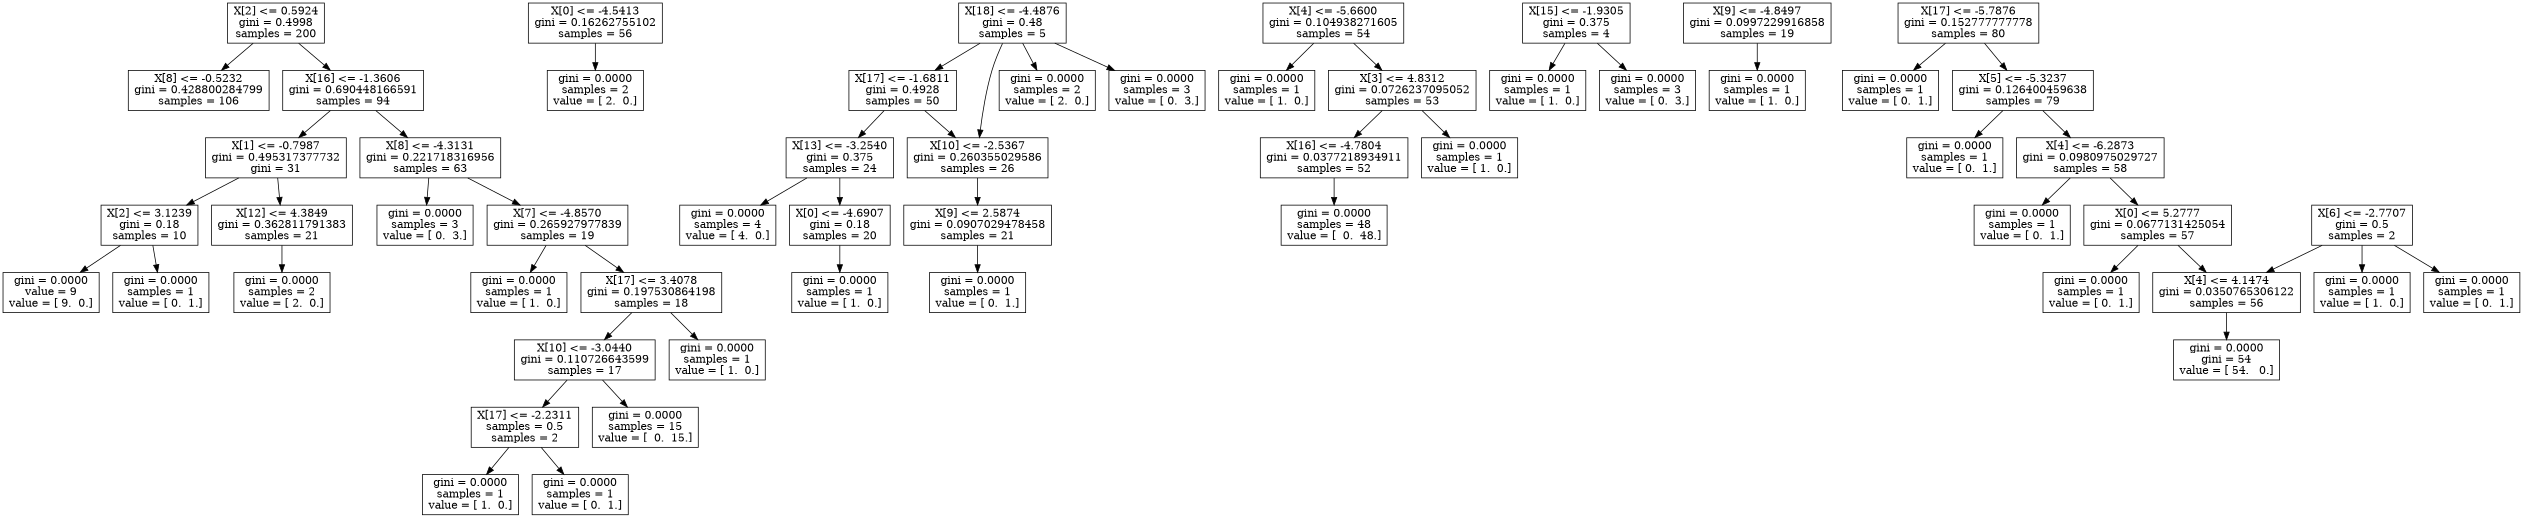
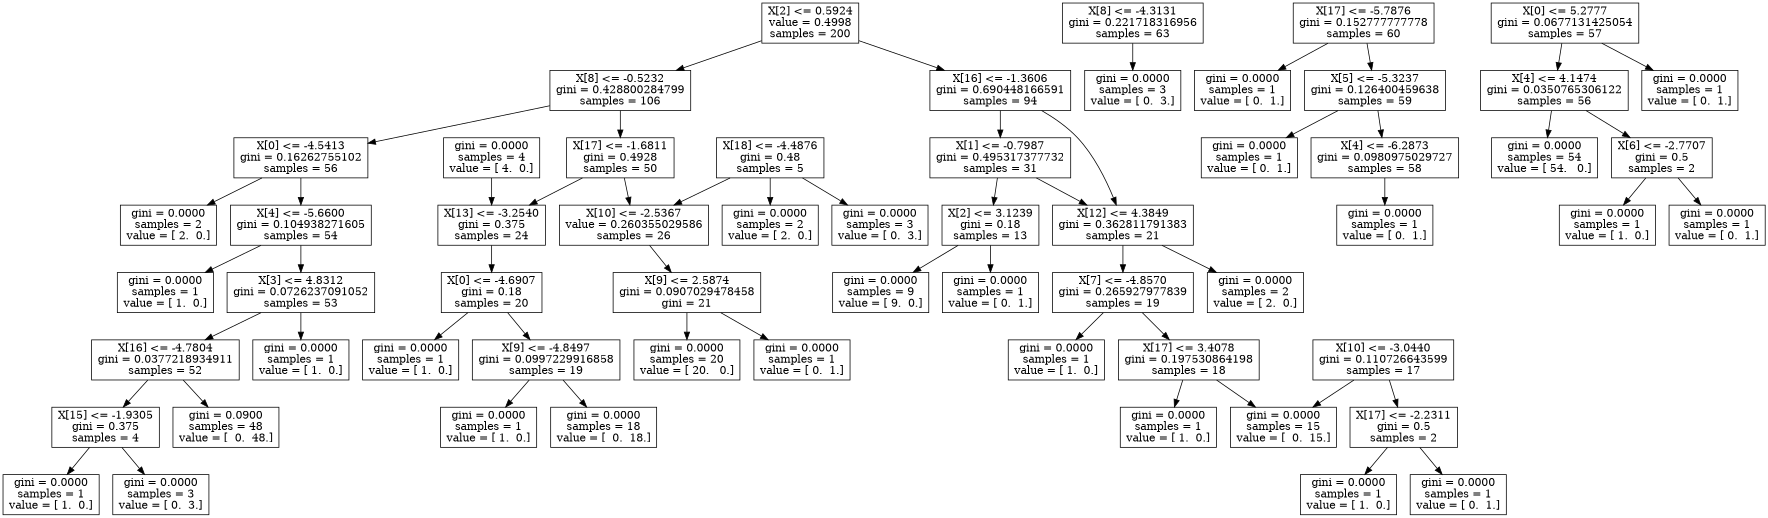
node "X[2] <= 0.5924 gini = 0.4998 samples = 200": label "X[2] <= 0.5924 gini = 0.4998 samples = 200" -> "X[2] <= 0.5924 value = 0.4998 samples = 200"
node "X[17] <= -5.7876 gini = 0.152777777778 samples = 80": label "X[17] <= -5.7876 gini = 0.152777777778 samples = 80" -> "X[17] <= -5.7876 gini = 0.152777777778 samples = 60"
edge "X[18] <= -4.4876 gini = 0.48 samples = 5" -> "X[17] <= -1.6811 gini = 0.4928 samples = 50": now "X[8] <= -0.5232 gini = 0.428800284799 samples = 106" -> "X[17] <= -1.6811 gini = 0.4928 samples = 50"
node "X[3] <= 4.8312 gini = 0.0726237095052 samples = 53": label "X[3] <= 4.8312 gini = 0.0726237095052 samples = 53" -> "X[3] <= 4.8312 gini = 0.0726237091052 samples = 53"
node "X[5] <= -5.3237 gini = 0.126400459638 samples = 79": label "X[5] <= -5.3237 gini = 0.126400459638 samples = 79" -> "X[5] <= -5.3237 gini = 0.126400459638 samples = 59"
edge "X[16] <= -1.3606 gini = 0.690448166591 samples = 94" -> "X[8] <= -4.3131 gini = 0.221718316956 samples = 63": now "X[16] <= -1.3606 gini = 0.690448166591 samples = 94" -> "X[12] <= 4.3849 gini = 0.362811791383 samples = 21"
edge "X[8] <= -0.5232 gini = 0.428800284799 samples = 106" -> "X[0] <= -4.5413 gini = 0.16262755102 samples = 56": added
node "X[1] <= -0.7987 gini = 0.495317377732 gini = 31": label "X[1] <= -0.7987 gini = 0.495317377732 gini = 31" -> "X[1] <= -0.7987 gini = 0.495317377732 samples = 31"
node "X[10] <= -2.5367 gini = 0.260355029586 samples = 26": label "X[10] <= -2.5367 gini = 0.260355029586 samples = 26" -> "X[10] <= -2.5367 value = 0.260355029586 samples = 26"
edge "X[0] <= -4.5413 gini = 0.16262755102 samples = 56" -> "X[4] <= -5.6600 gini = 0.104938271605 samples = 54": added
edge "X[4] <= -6.2873 gini = 0.0980975029727 samples = 58" -> "X[0] <= 5.2777 gini = 0.0677131425054 samples = 57": removed
edge "X[8] <= -4.3131 gini = 0.221718316956 samples = 63" -> "X[7] <= -4.8570 gini = 0.265927977839 samples = 19": now "X[12] <= 4.3849 gini = 0.362811791383 samples = 21" -> "X[7] <= -4.8570 gini = 0.265927977839 samples = 19"
edge "X[13] <= -3.2540 gini = 0.375 samples = 24" -> "gini = 0.0000 samples = 4 value = [ 4.  0.]": reversed
node "X[2] <= 3.1239 gini = 0.18 samples = 10": label "X[2] <= 3.1239 gini = 0.18 samples = 10" -> "X[2] <= 3.1239 gini = 0.18 samples = 13"
node "X[9] <= 2.5874 gini = 0.0907029478458 samples = 21": label "X[9] <= 2.5874 gini = 0.0907029478458 samples = 21" -> "X[9] <= 2.5874 gini = 0.0907029478458 gini = 21"
node "gini = 0.0000 samples = 48 value = [  0.  48.]": label "gini = 0.0000 samples = 48 value = [  0.  48.]" -> "gini = 0.0900 samples = 48 value = [  0.  48.]"
edge "X[6] <= -2.7707 gini = 0.5 samples = 2" -> "X[4] <= 4.1474 gini = 0.0350765306122 samples = 56": reversed
node "gini = 0.0000 value = 9 value = [ 9.  0.]": label "gini = 0.0000 value = 9 value = [ 9.  0.]" -> "gini = 0.0000 samples = 9 value = [ 9.  0.]"
edge "X[0] <= -4.6907 gini = 0.18 samples = 20" -> "X[9] <= -4.8497 gini = 0.0997229916858 samples = 19": added
edge "X[17] <= 3.4078 gini = 0.197530864198 samples = 18" -> "X[10] <= -3.0440 gini = 0.110726643599 samples = 17": now "X[17] <= 3.4078 gini = 0.197530864198 samples = 18" -> "gini = 0.0000 samples = 15 value = [  0.  15.]"
node "gini = 0.0000 samples = 20 value = [ 20.   0.]": added
node "gini = 0.0000 gini = 54 value = [ 54.   0.]": label "gini = 0.0000 gini = 54 value = [ 54.   0.]" -> "gini = 0.0000 samples = 54 value = [ 54.   0.]"
edge "X[16] <= -4.7804 gini = 0.0377218934911 samples = 52" -> "X[15] <= -1.9305 gini = 0.375 samples = 4": added
node "X[17] <= -2.2311 samples = 0.5 samples = 2": label "X[17] <= -2.2311 samples = 0.5 samples = 2" -> "X[17] <= -2.2311 gini = 0.5 samples = 2"
node "gini = 0.0000 samples = 18 value = [  0.  18.]": added
